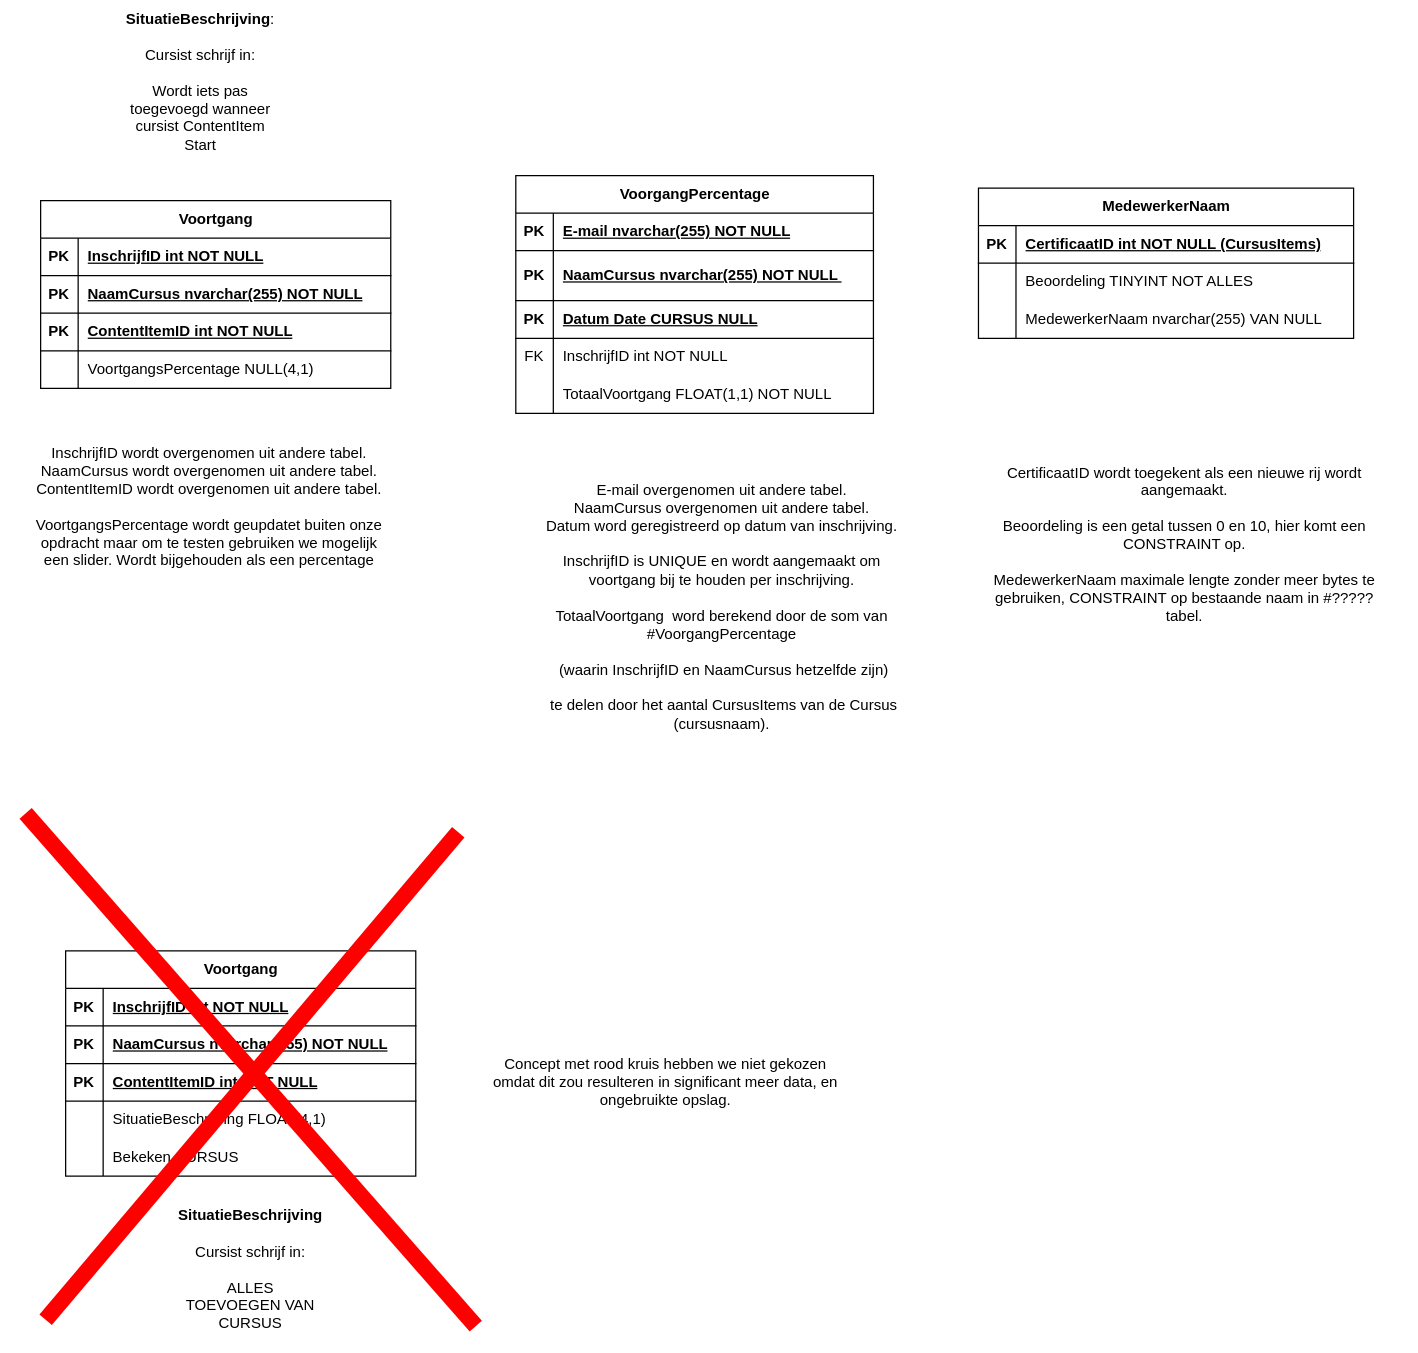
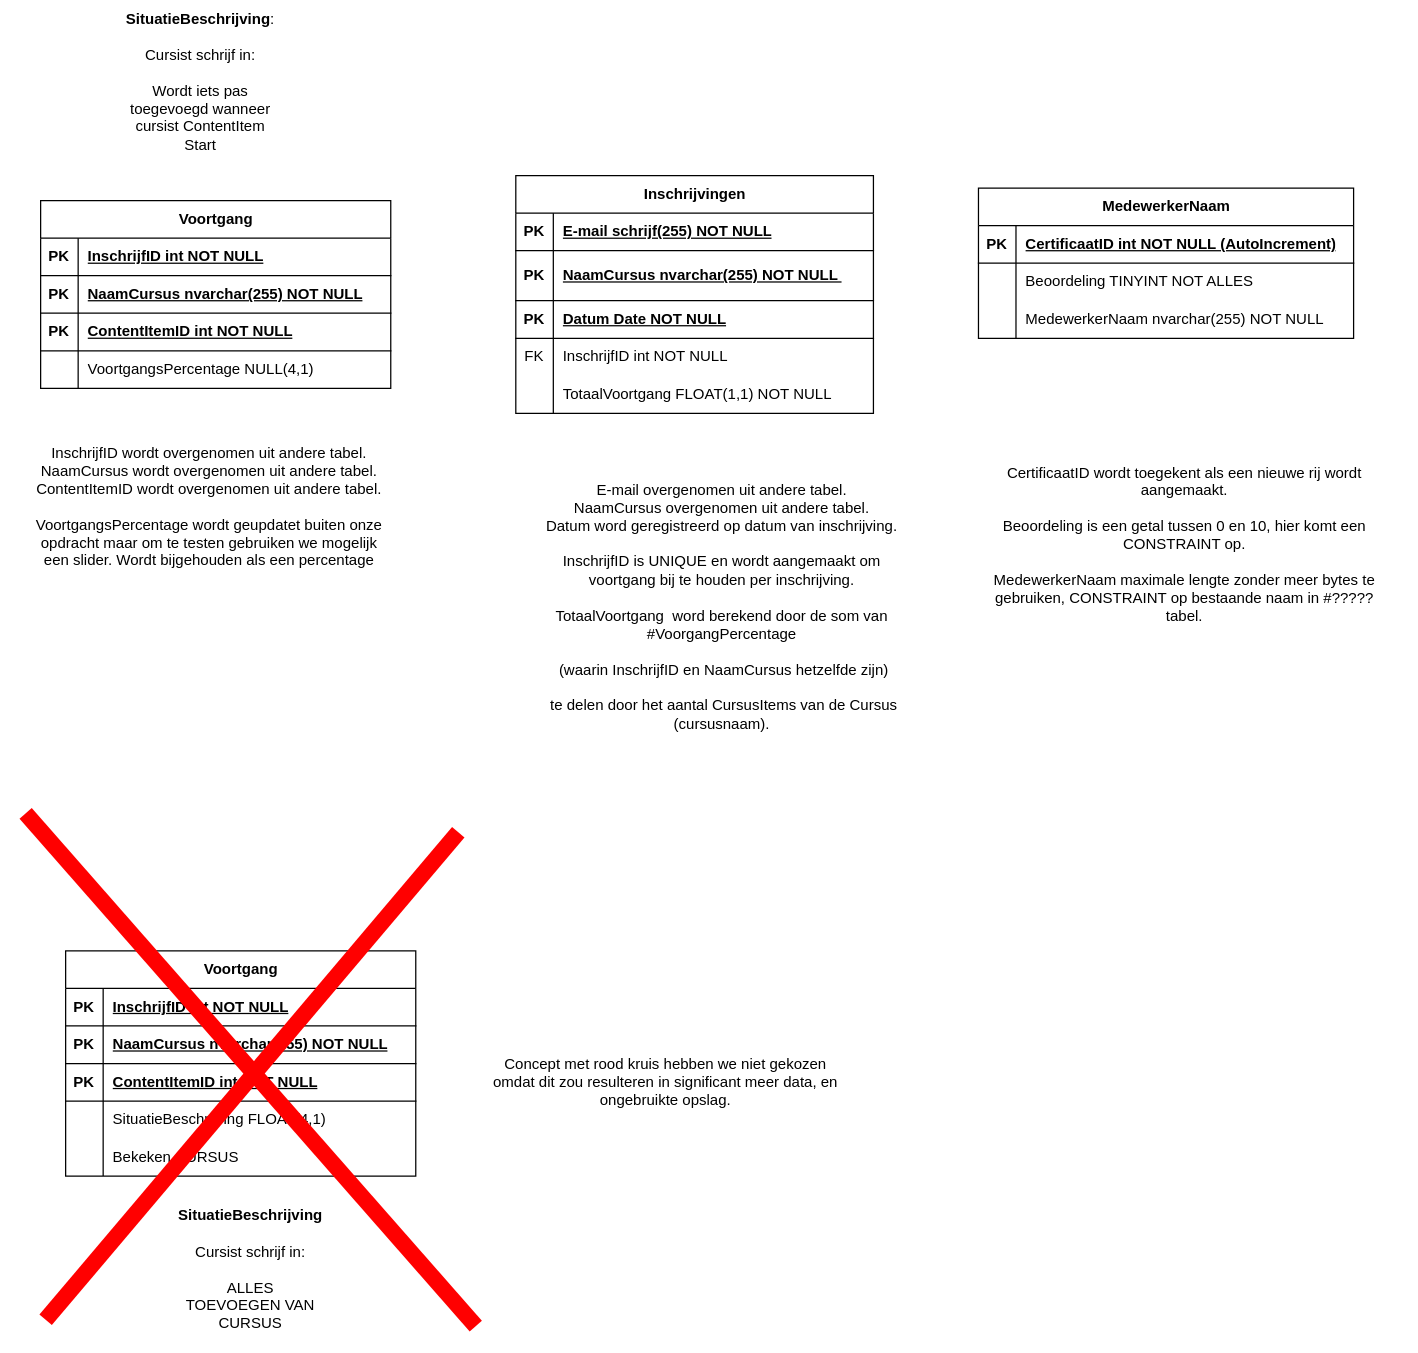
node "VoorgangPercentage": label "VoorgangPercentage" -> "Inschrijvingen"
node "E-mail nvarchar(255) NOT NULL": label "E-mail nvarchar(255) NOT NULL" -> "E-mail schrijf(255) NOT NULL"
node "CertificaatID int NOT NULL (CursusItems)": label "CertificaatID int NOT NULL (CursusItems)" -> "CertificaatID int NOT NULL (AutoIncrement)"
node "Datum Date CURSUS NULL": label "Datum Date CURSUS NULL" -> "Datum Date NOT NULL"
node "MedewerkerNaam nvarchar(255) VAN NULL": label "MedewerkerNaam nvarchar(255) VAN NULL" -> "MedewerkerNaam nvarchar(255) NOT NULL"
